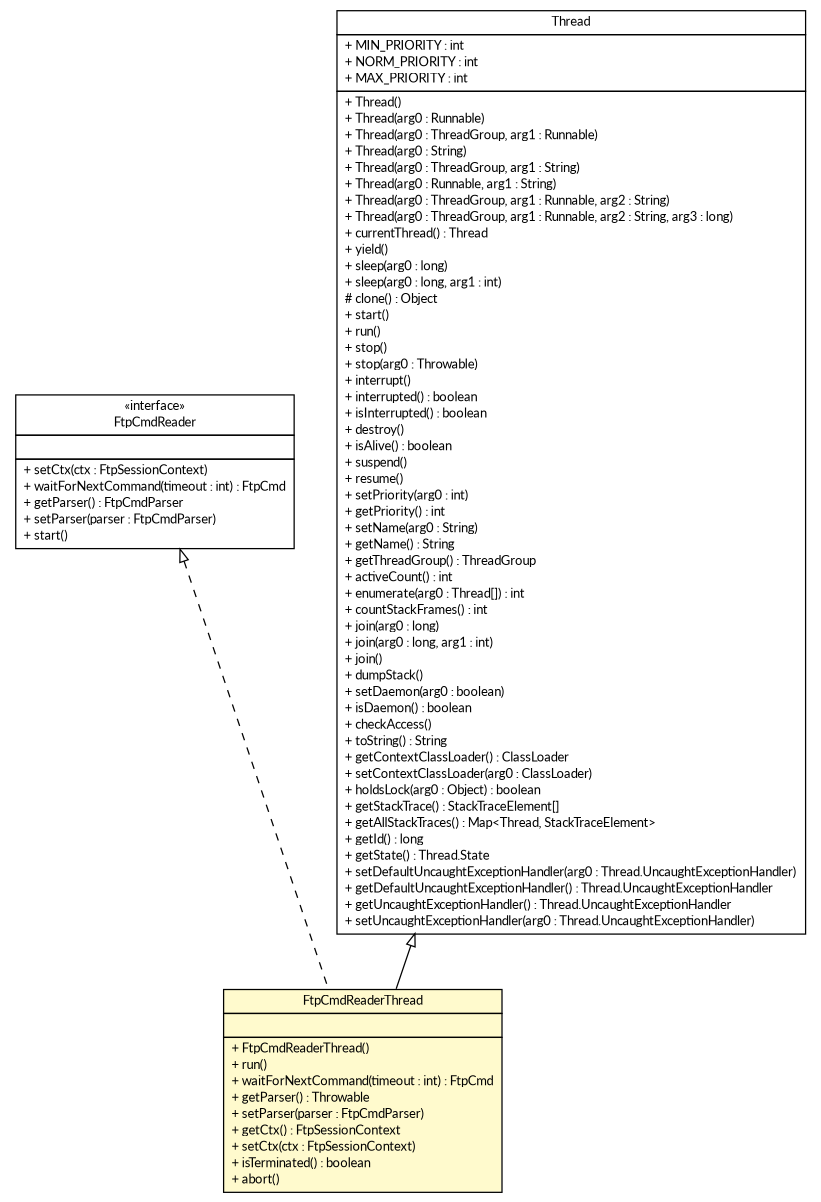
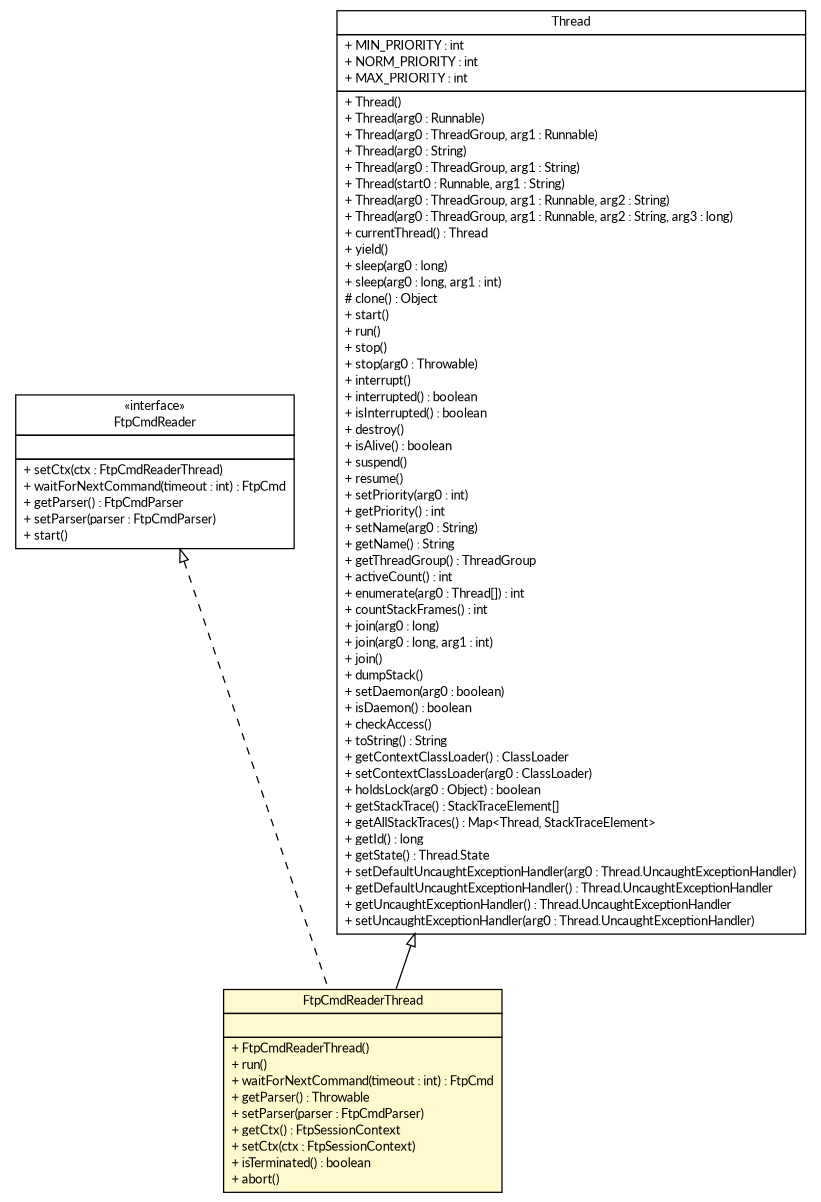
node "Thread": text "+ Thread(arg0 : Runnable, arg1 : String)" -> "+ Thread(start0 : Runnable, arg1 : String)"
node "FtpCmdReader": text "+ setCtx(ctx : FtpSessionContext)" -> "+ setCtx(ctx : FtpCmdReaderThread)"
